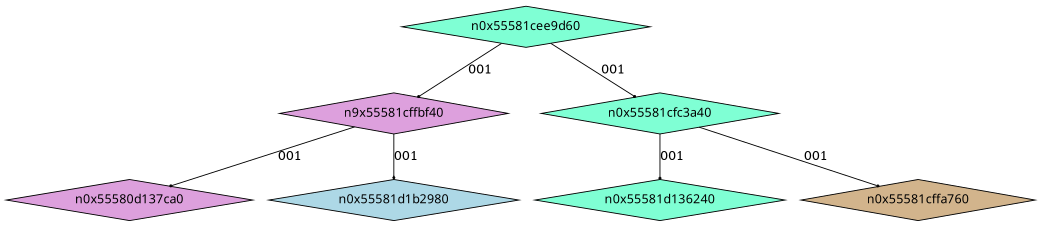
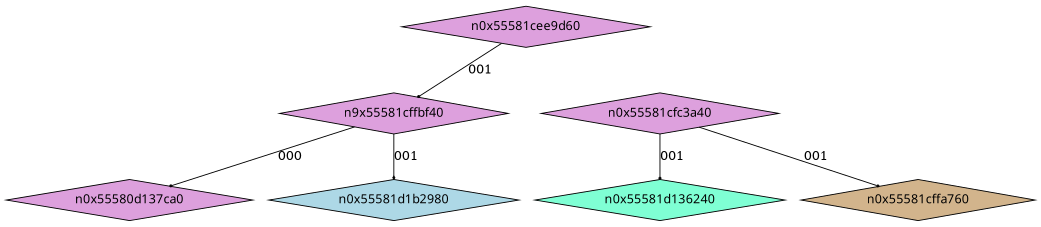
node "n0x55581cee9d60": fillcolor aquamarine -> plum
edge "n0x55581cee9d60" -> "n0x55581cfc3a40": removed, label "001"
node "n0x55581cfc3a40": fillcolor aquamarine -> plum
edge "n9x55581cffbf40" -> "n0x55580d137ca0": label "001" -> "000"
